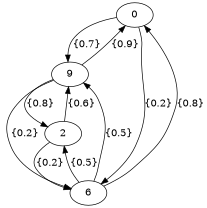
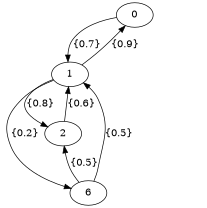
node "9": label "9" -> "1"
edge "0" -> "6": removed, label "{0.2}"
edge "6" -> "0": removed, label "{0.8}"
edge "2" -> "6": removed, label "{0.2}"
